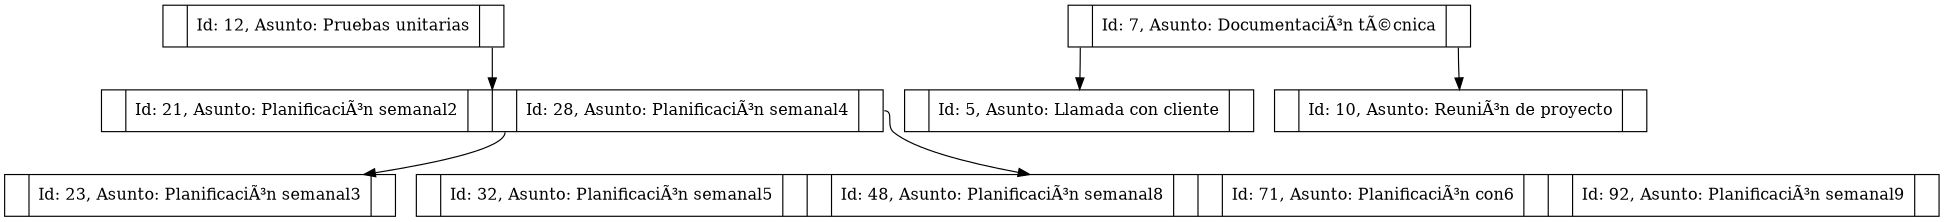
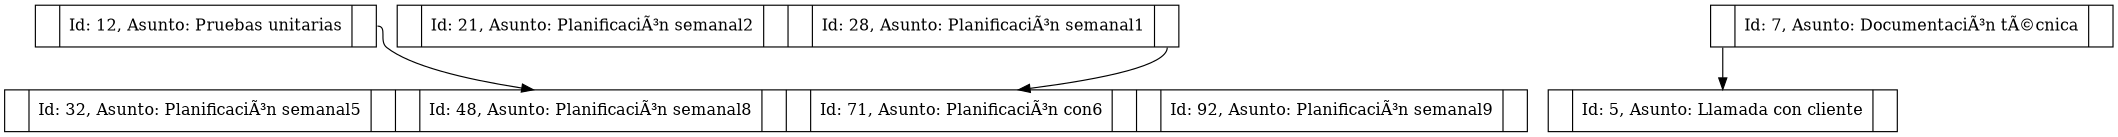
edge "Id: 12, Asunto: Pruebas unitarias" -> "Id: 21, Asunto: PlanificaciÃ³n semanal2": now "Id: 12, Asunto: Pruebas unitarias" -> "Id: 32, Asunto: PlanificaciÃ³n semanal5"
node "Id: 21, Asunto: PlanificaciÃ³n semanal2": text "Id: 28, Asunto: PlanificaciÃ³n semanal4" -> "Id: 28, Asunto: PlanificaciÃ³n semanal1"
node "Id: 10, Asunto: ReuniÃ³n de proyecto": removed
node "Id: 23, Asunto: PlanificaciÃ³n semanal3": removed
